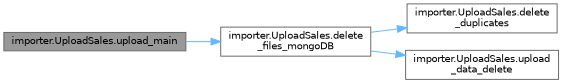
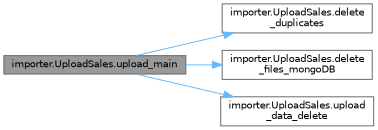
edge "importer.UploadSales.delete _files_mongoDB" -> "importer.UploadSales.delete _duplicates": now "importer.UploadSales.upload_main" -> "importer.UploadSales.delete _duplicates"
edge "importer.UploadSales.delete _files_mongoDB" -> "importer.UploadSales.upload _data_delete": now "importer.UploadSales.upload_main" -> "importer.UploadSales.upload _data_delete"
